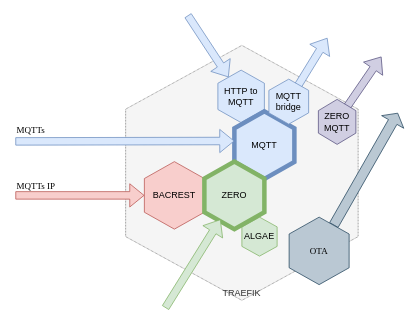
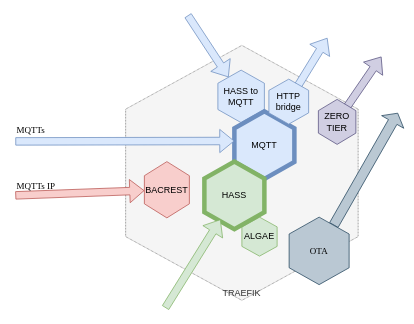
node "HTTP to MQTT": label "HTTP to MQTT" -> "HASS to MQTT"
node "MQTT bridge": label "MQTT bridge" -> "HTTP bridge"
node "ZERO MQTT": label "ZERO MQTT" -> "ZERO TIER"
node "BACREST": size 60x68 -> 45x56
node "ZERO": label "ZERO" -> "HASS"
